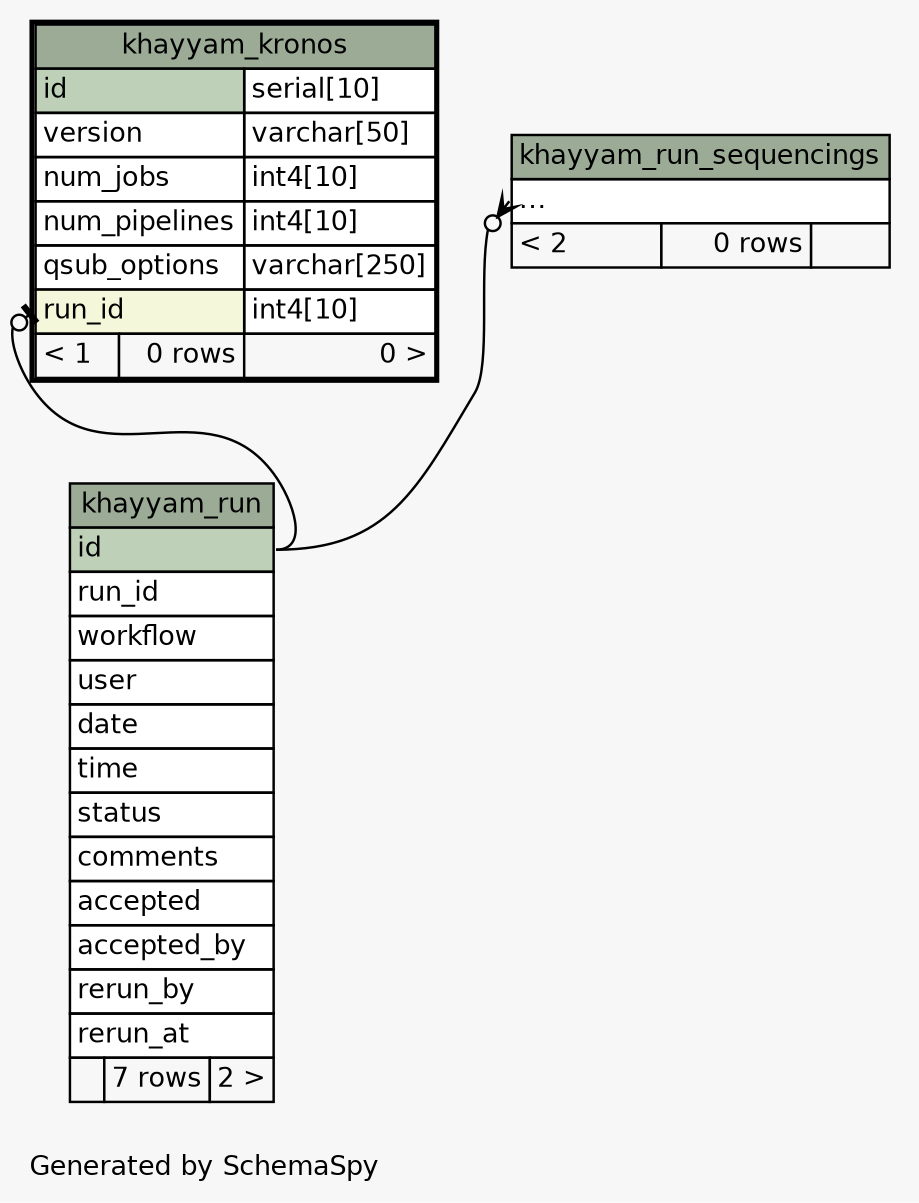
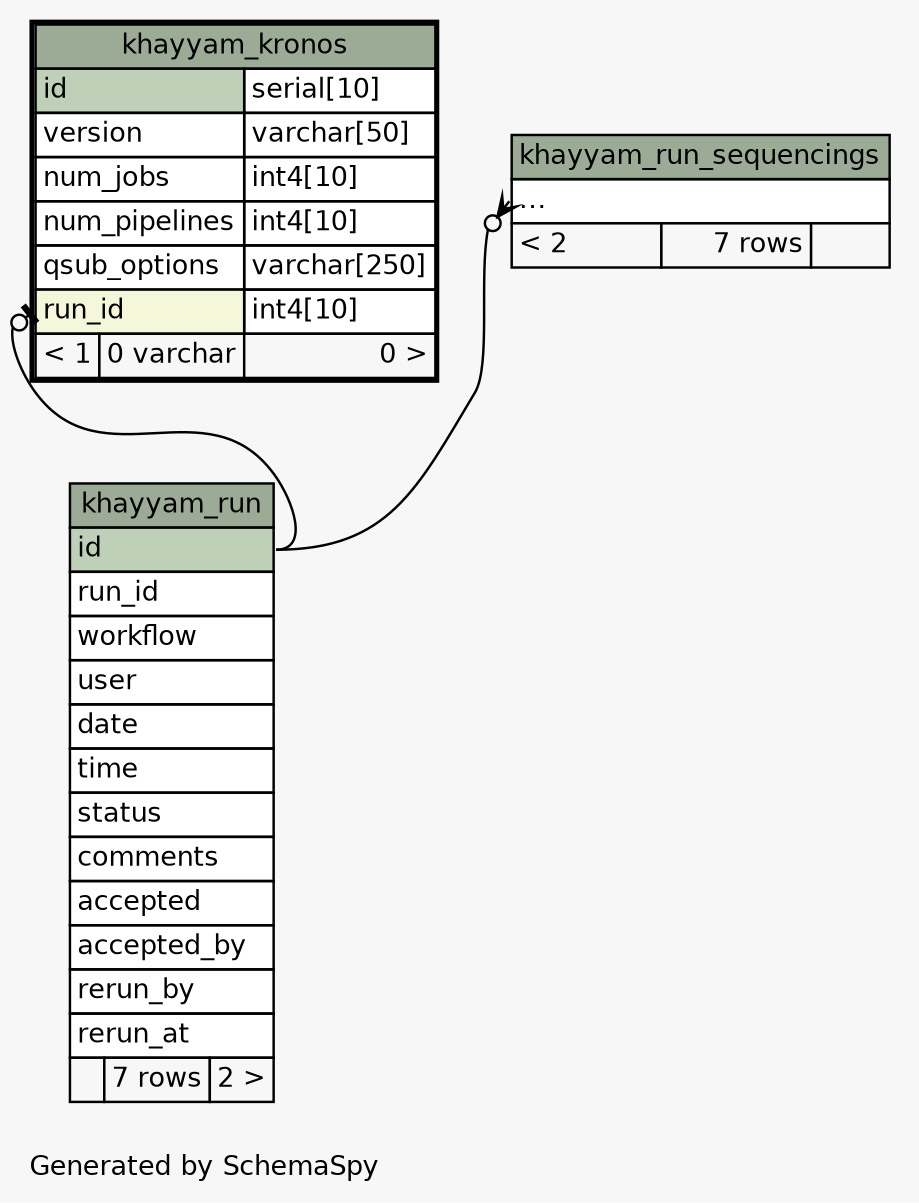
node "khayyam_run_sequencings": text "0 rows" -> "7 rows"
node "khayyam_kronos": text "0 rows" -> "0 varchar"
